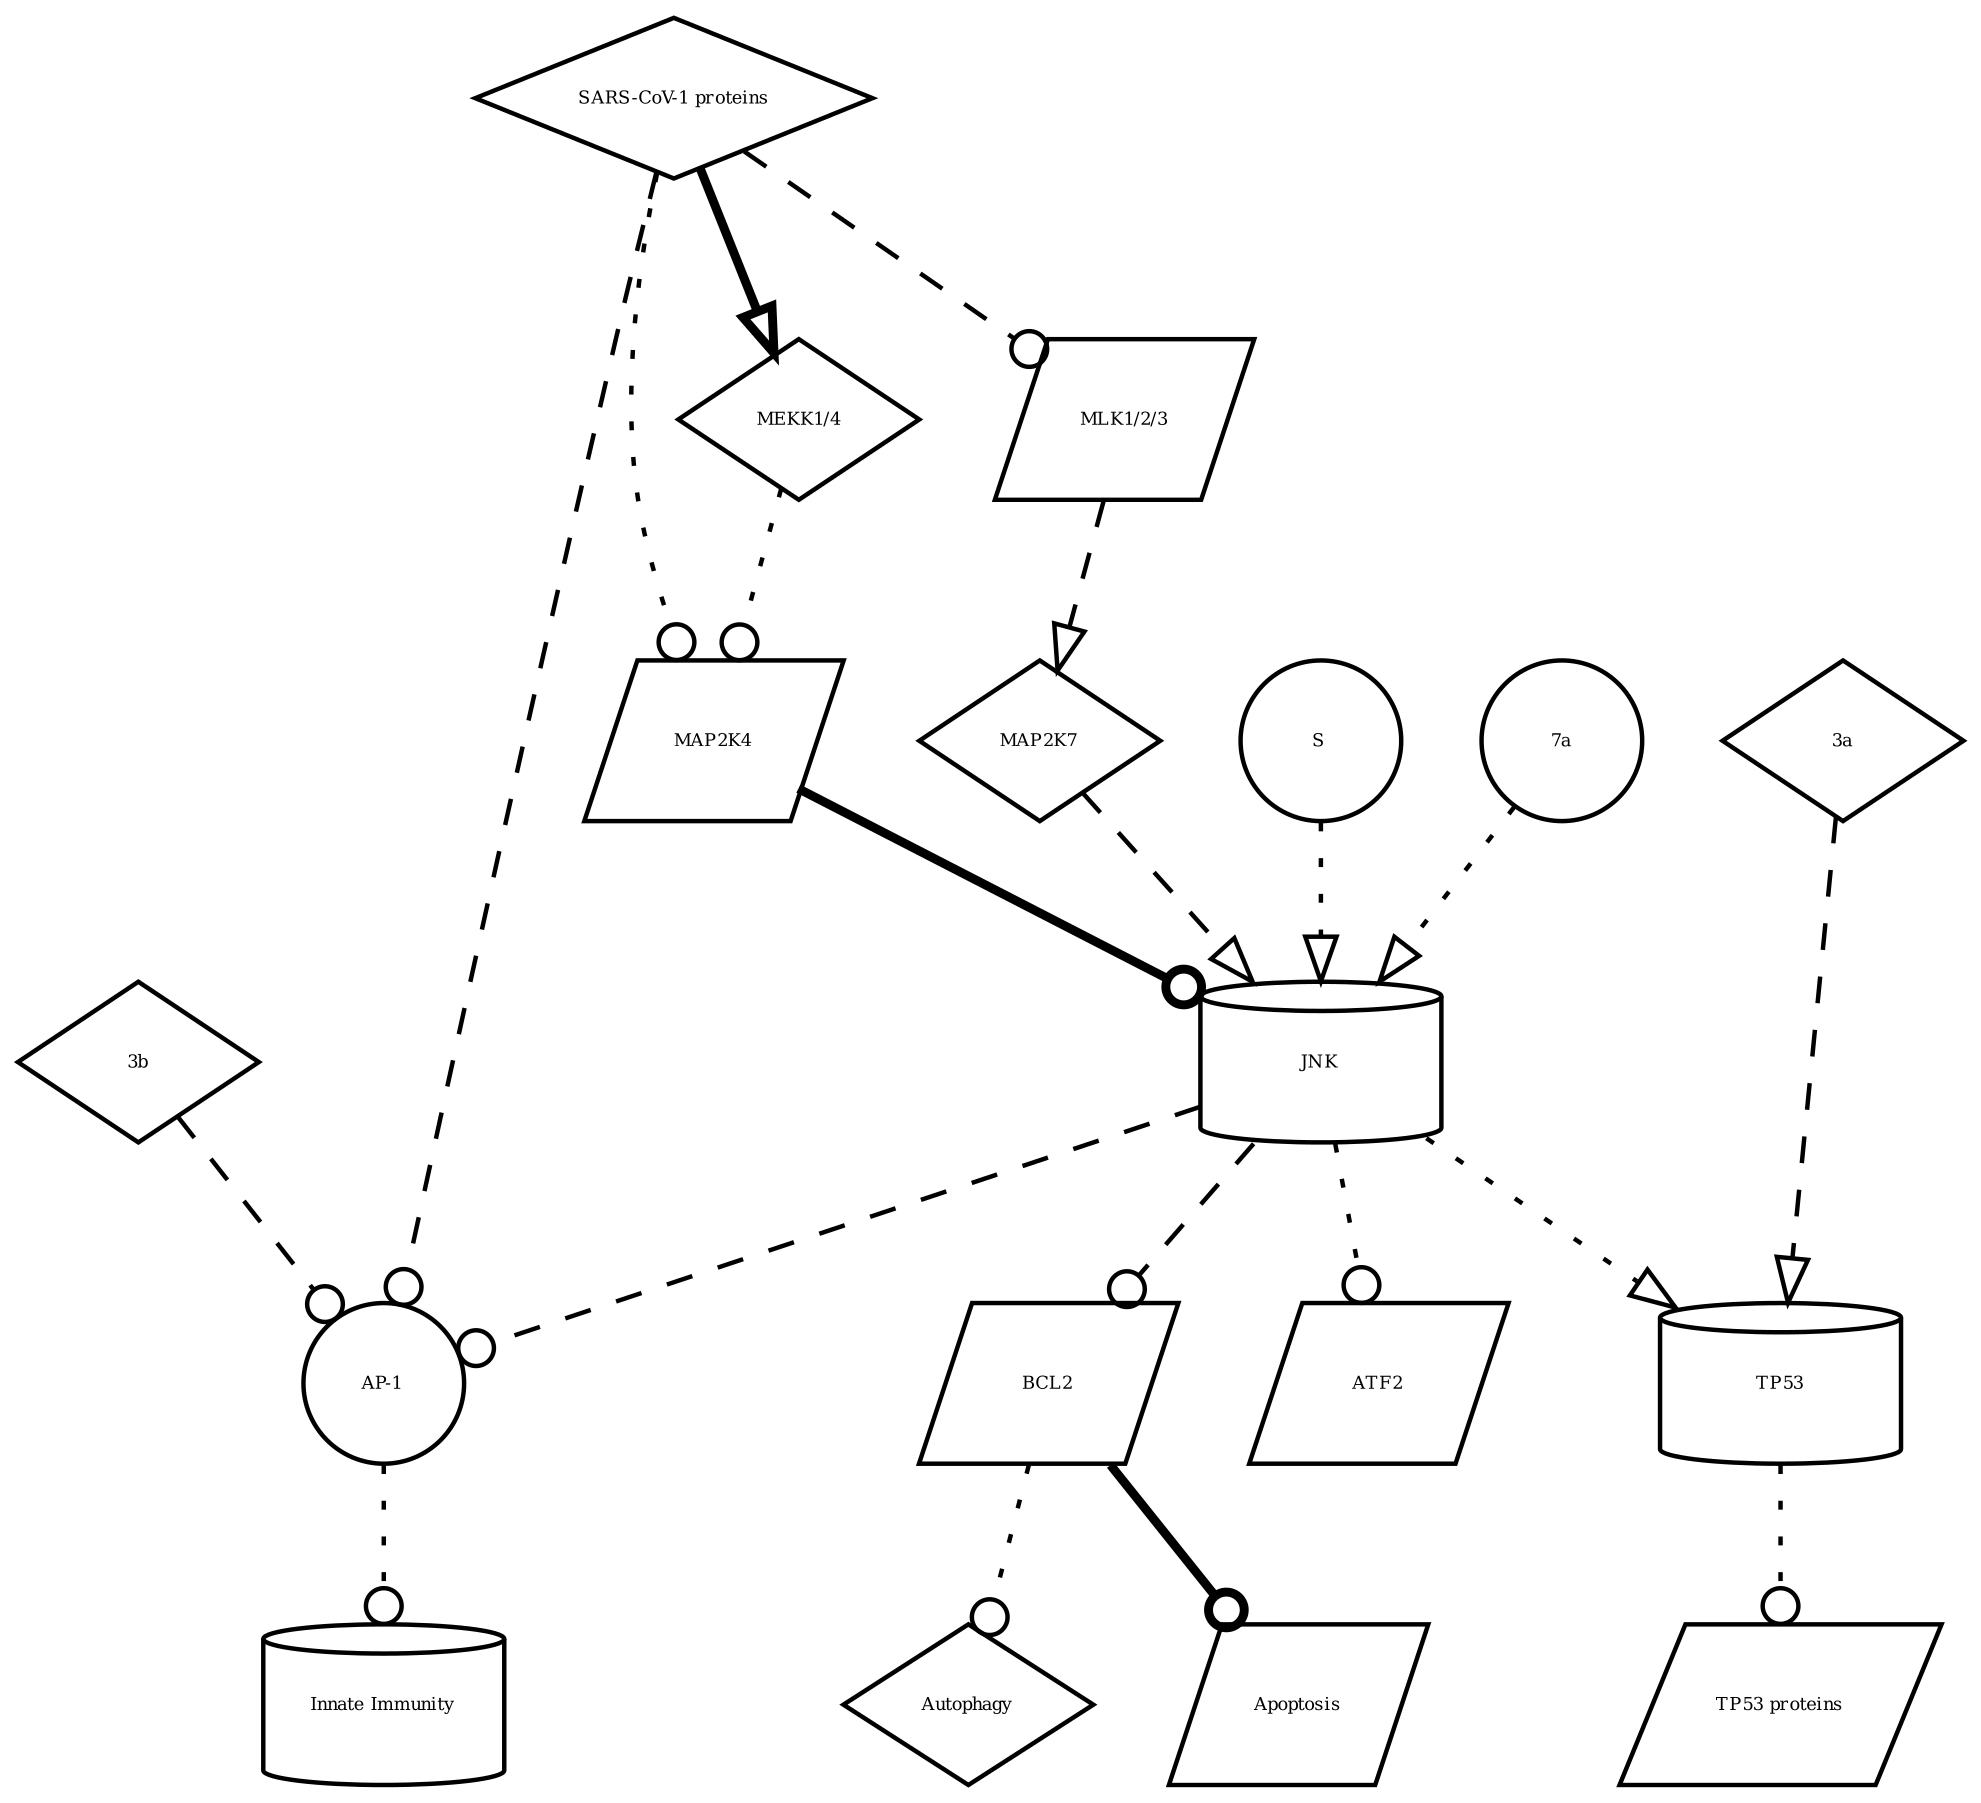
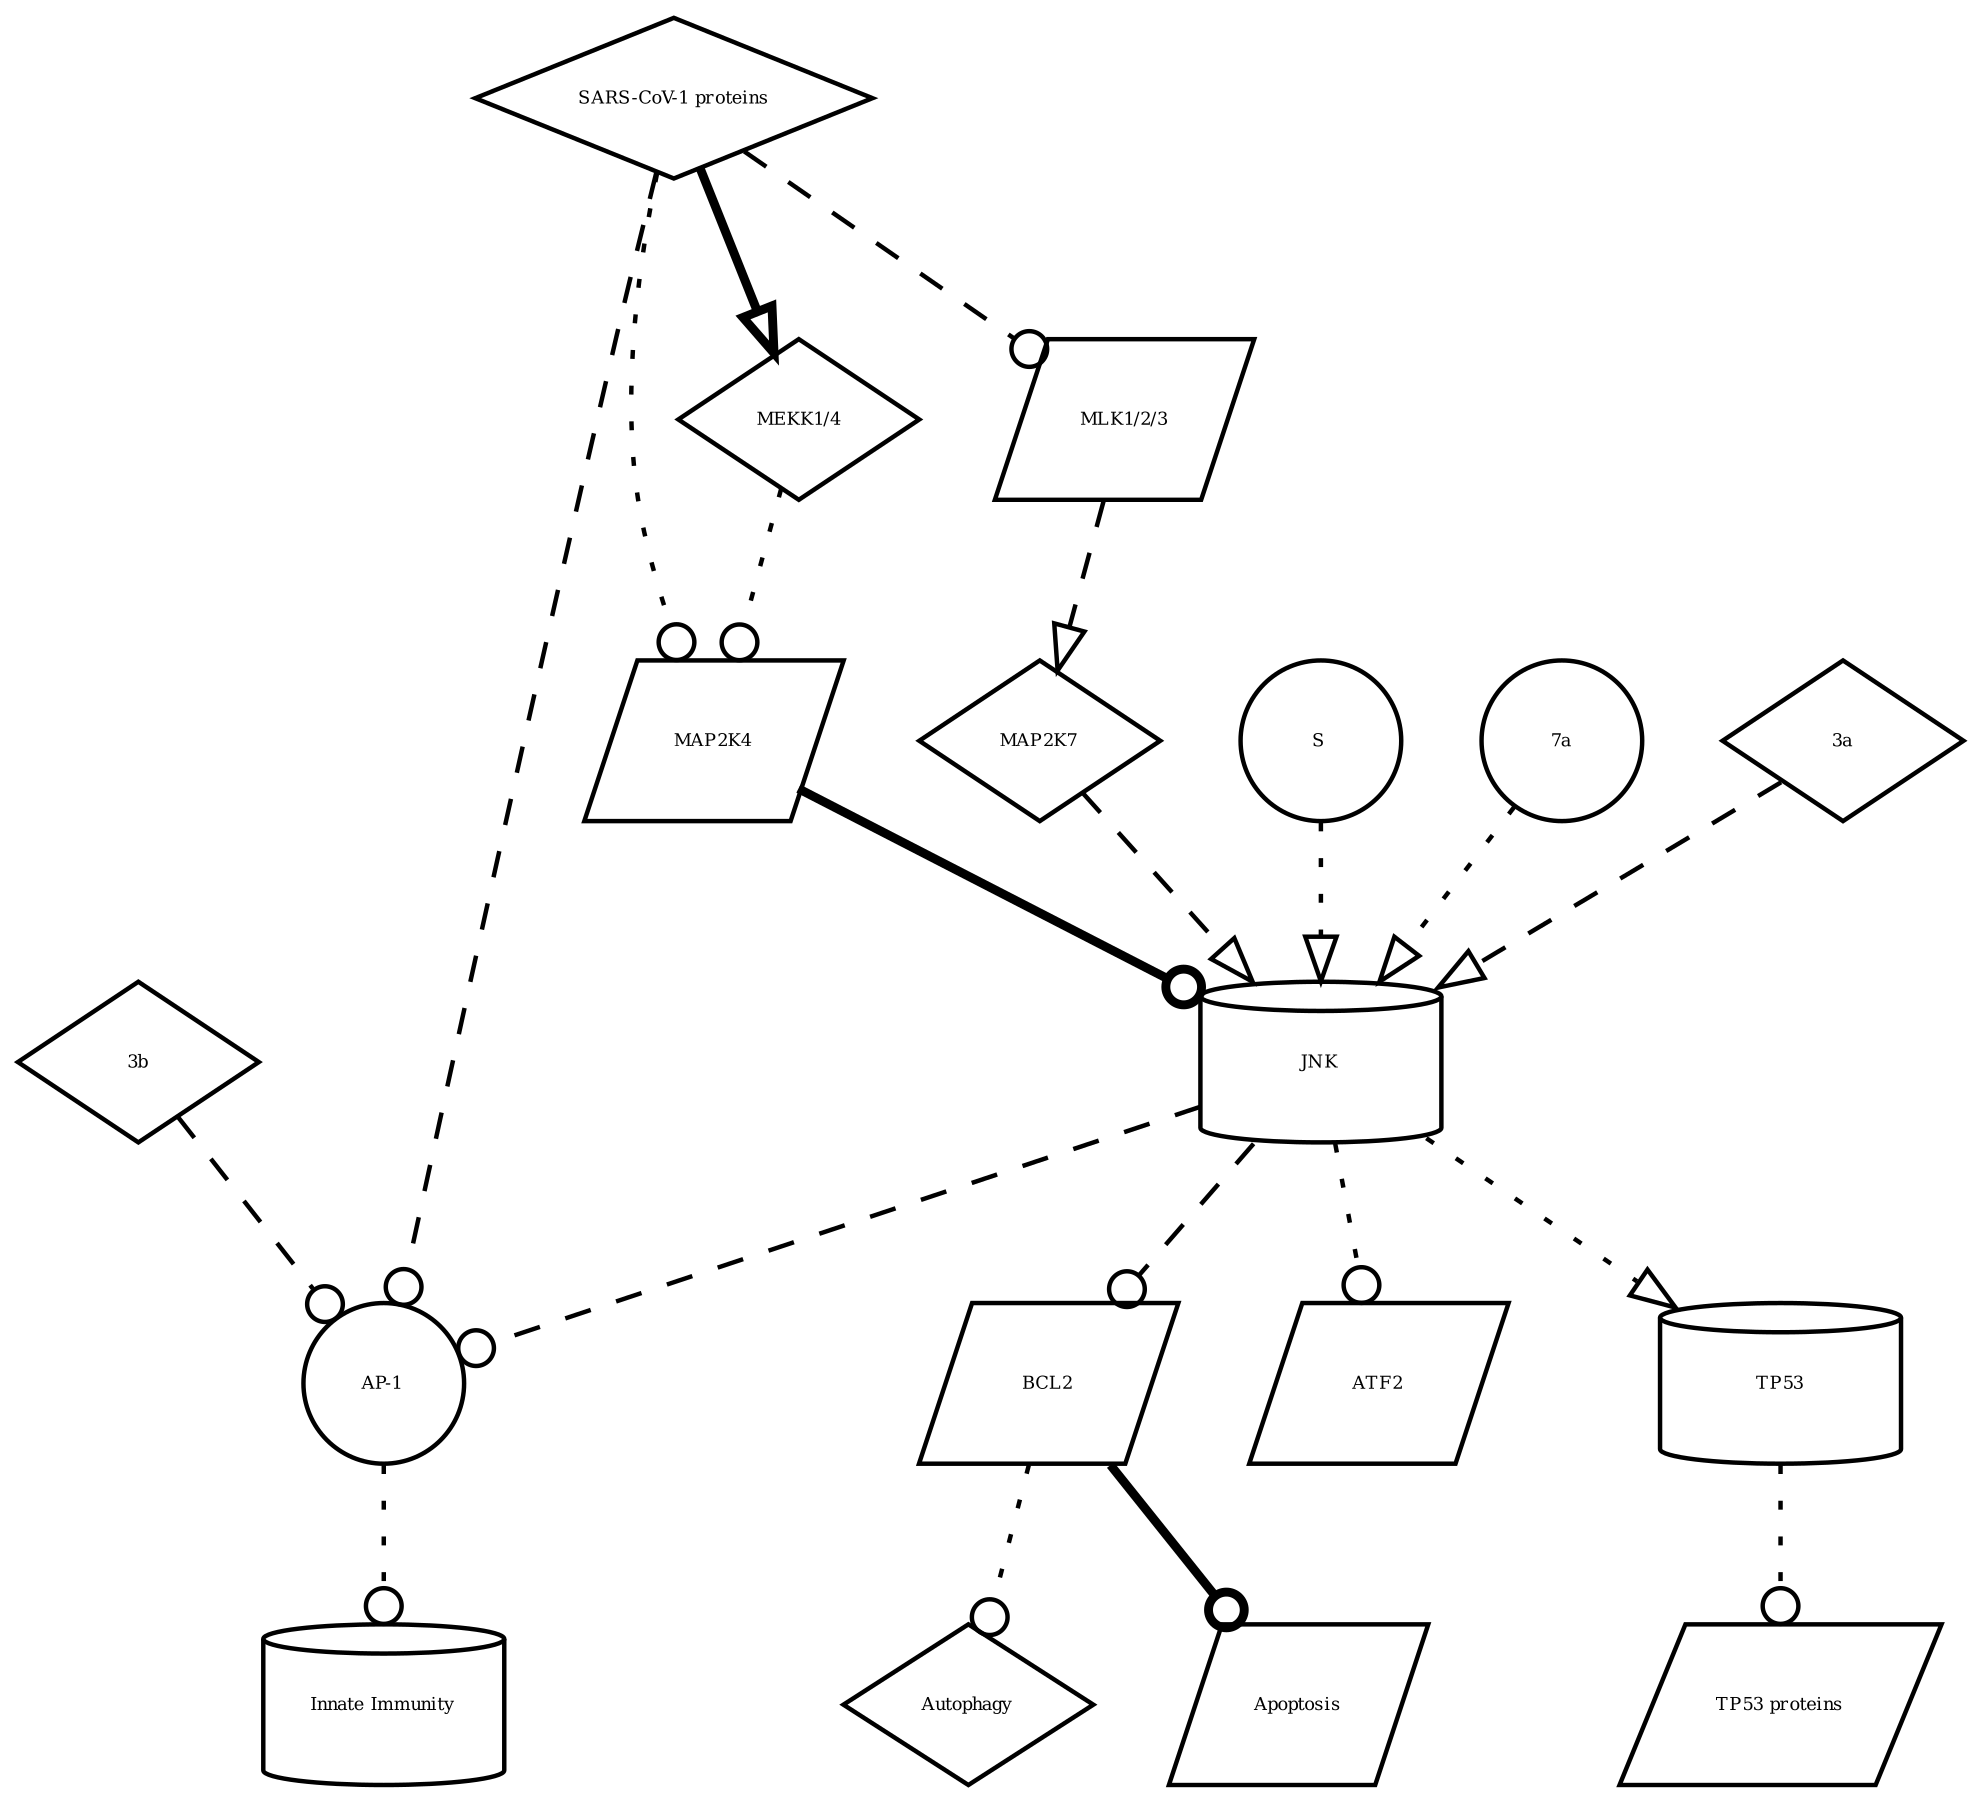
edge "3a" -> "TP53": now "3a" -> "JNK"
